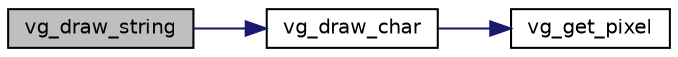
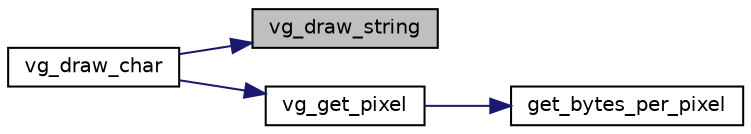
edge "vg_draw_string" -> "vg_draw_char": reversed
node "get_bytes_per_pixel": added
